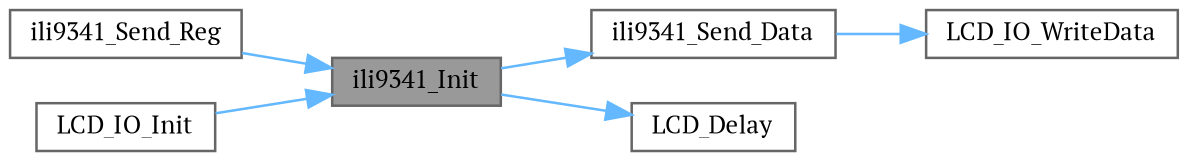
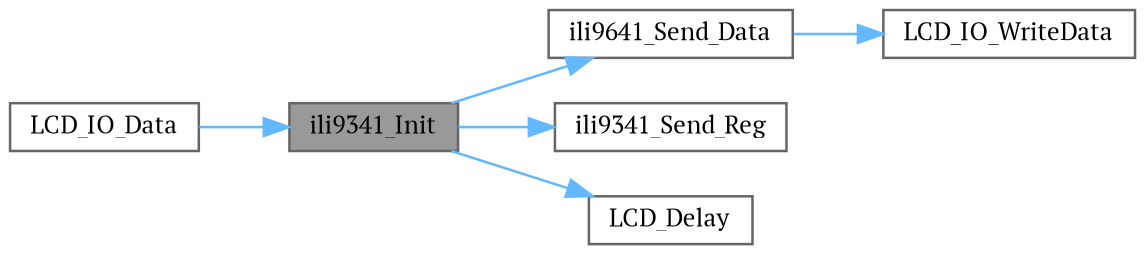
node "ili9341_Send_Data": label "ili9341_Send_Data" -> "ili9641_Send_Data"
edge "ili9341_Send_Reg" -> "ili9341_Init": reversed
node "LCD_IO_Init": label "LCD_IO_Init" -> "LCD_IO_Data"
